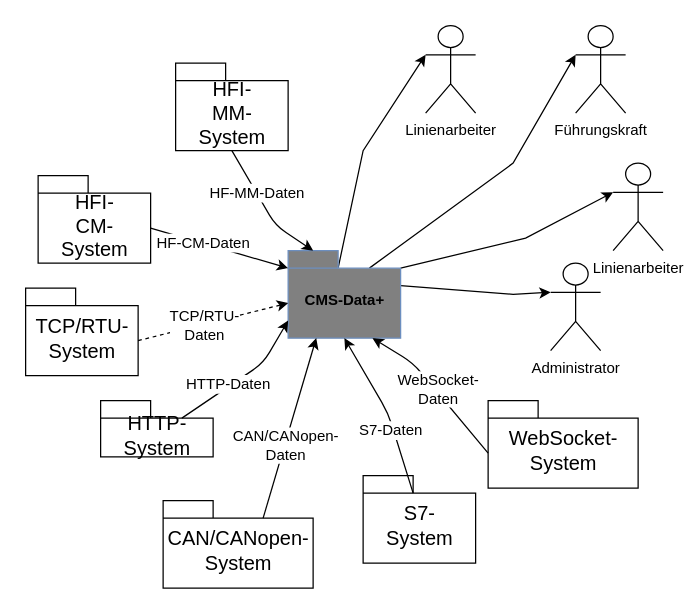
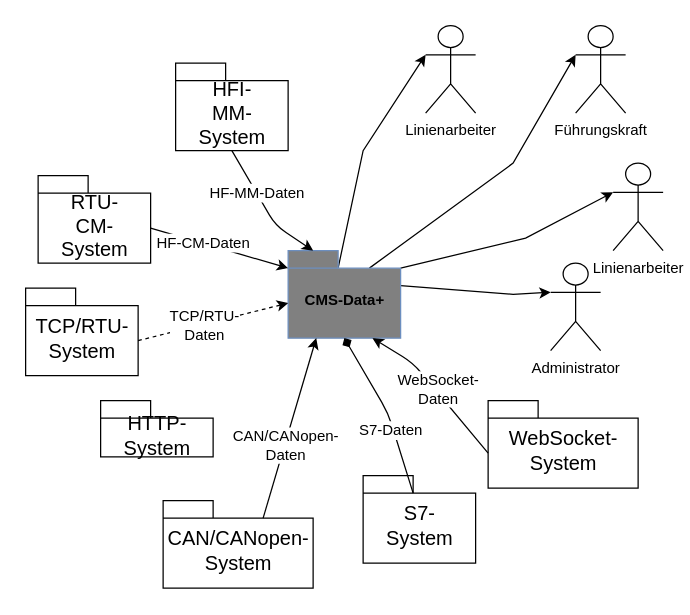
node "HFI-CM- System": label "HFI-CM- System" -> "RTU-CM- System"
edge "S7- System" -> "CMS-Data+": arrowhead classic -> diamond
edge "HTTP- System" -> "CMS-Data+": removed, label "HTTP-Daten"
